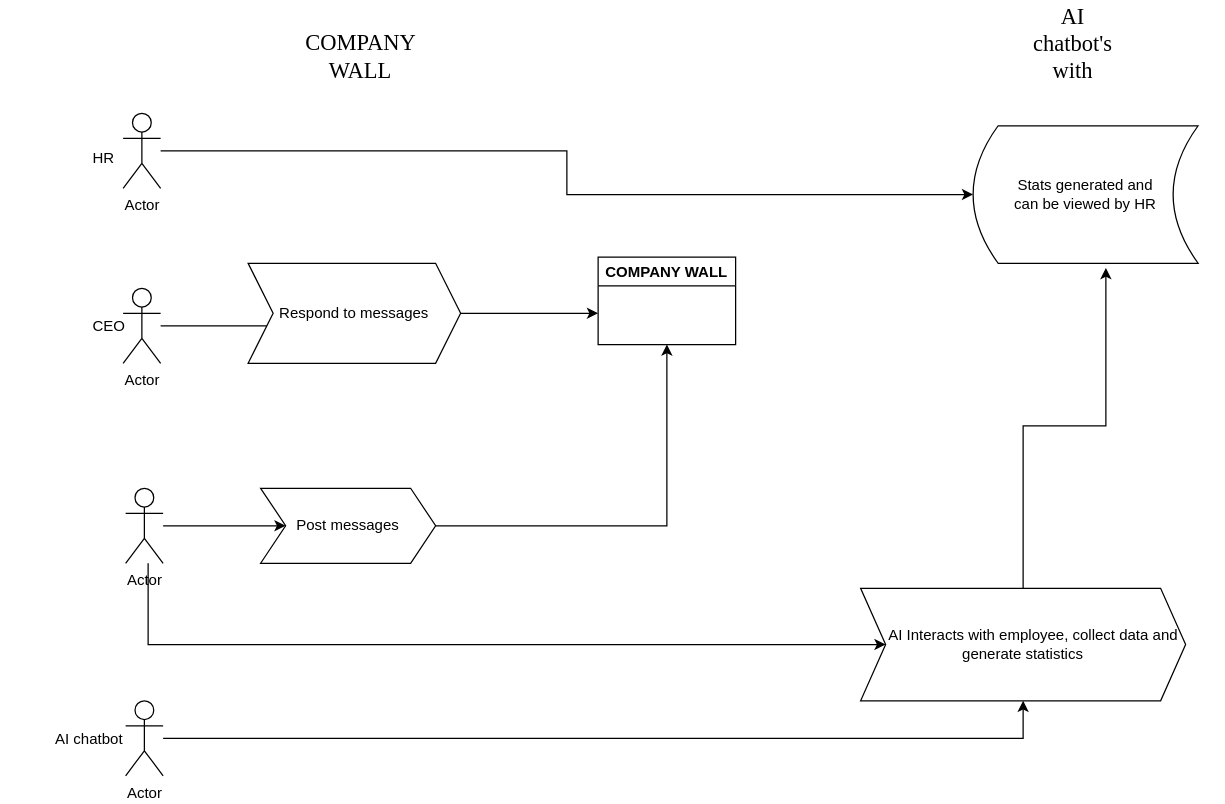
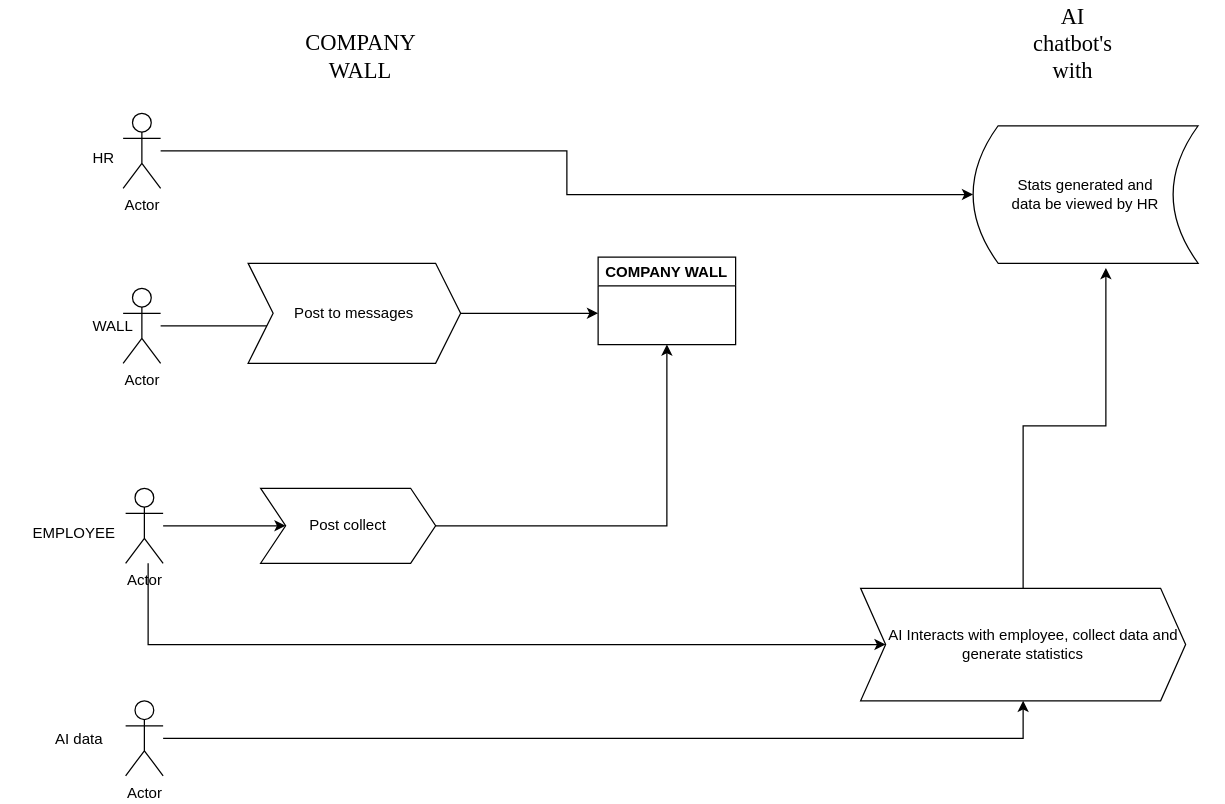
node "Stats generated and can be viewed by HR": label "Stats generated and can be viewed by HR" -> "Stats generated and data be viewed by HR"
node "Respond to messages": label "Respond to messages" -> "Post to messages"
node "CEO": label "CEO" -> "WALL"
node "Post messages": label "Post messages" -> "Post collect"
node "EMPLOYEE": added
node "AI chatbot": label "AI chatbot" -> "AI data"
